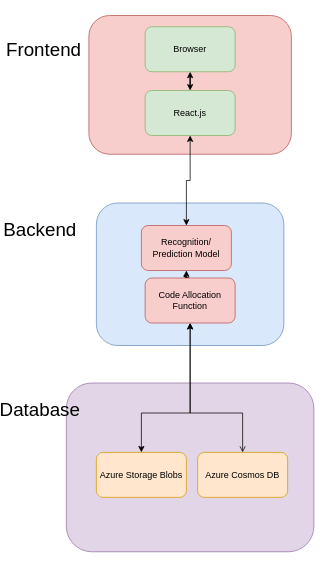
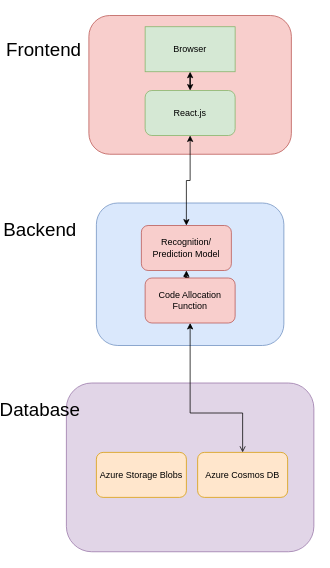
node "Browser": shape rounded rectangle -> rectangle
edge "Code Allocation Function" -- "Azure Storage Blobs": removed
